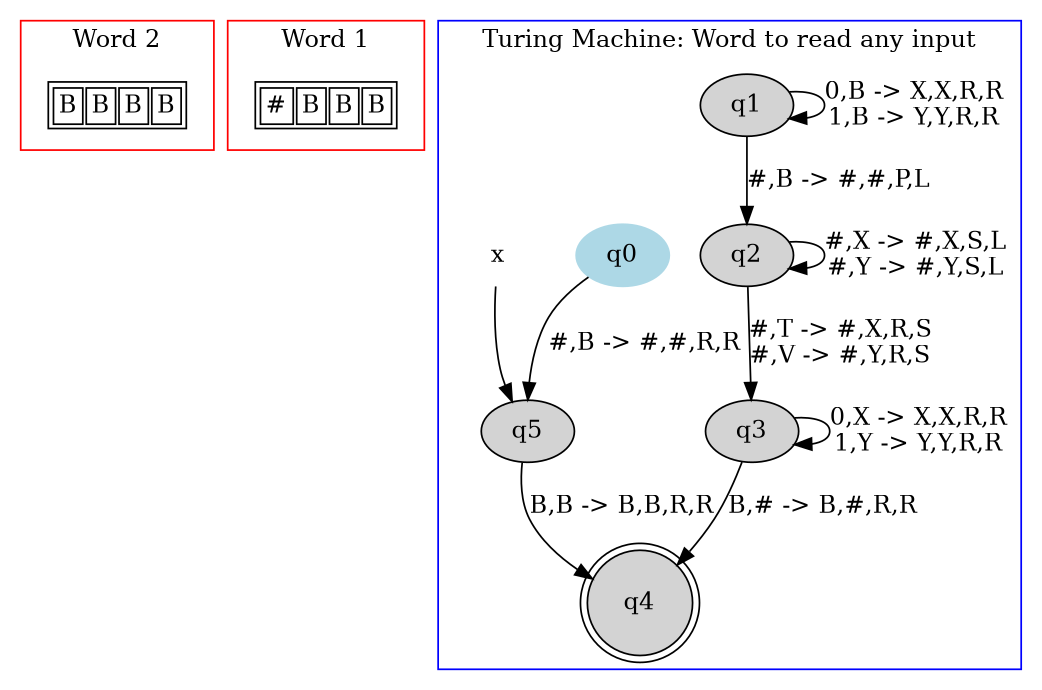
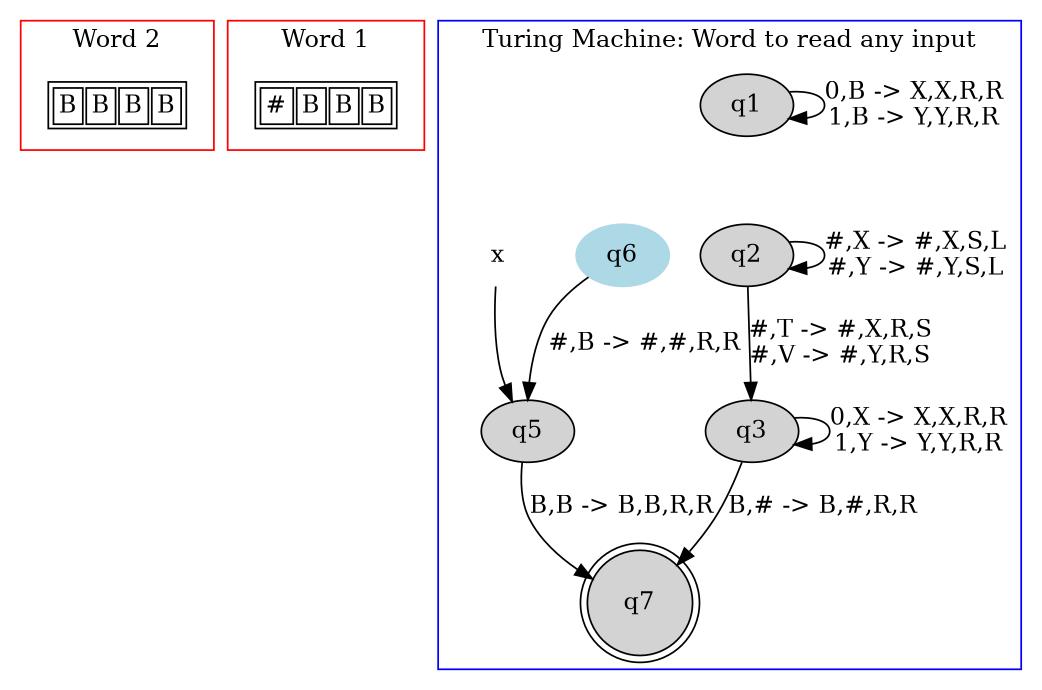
edge "q1" -> "q2": removed, label "#,B -> #,#,P,L"
node "q0": label "q0" -> "q6"
node "q4": label "q4" -> "q7"
